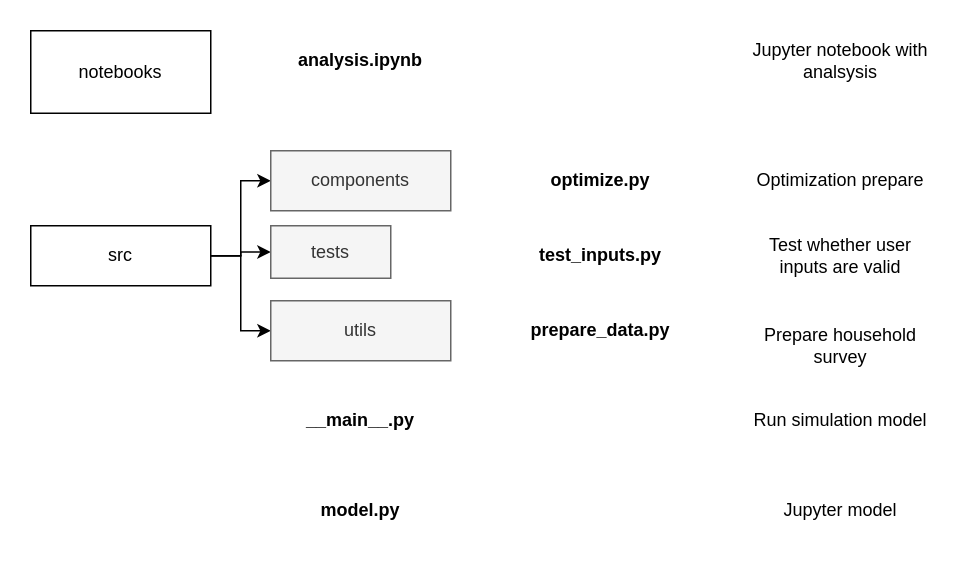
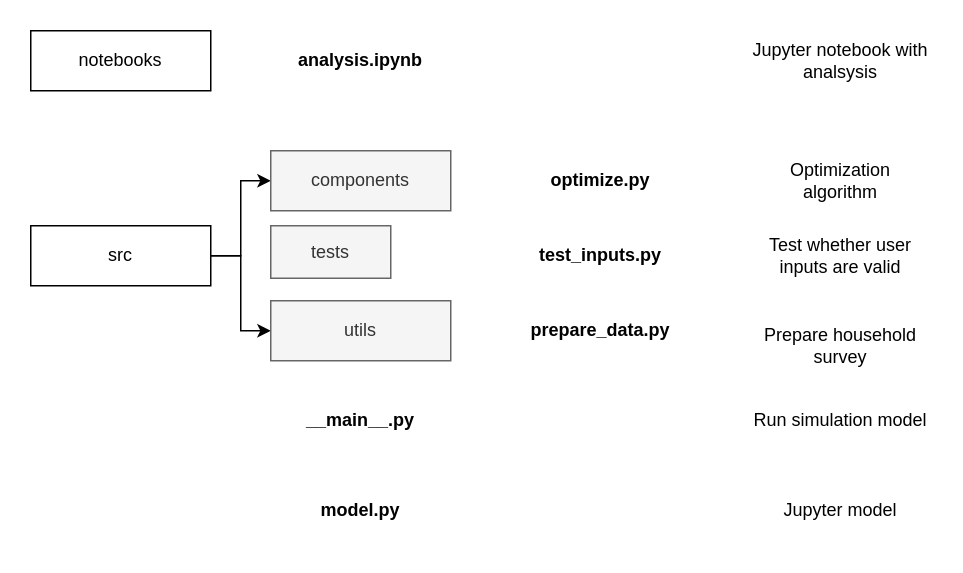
node "notebooks": size 180x83 -> 180x60
node "Optimization prepare": label "Optimization prepare" -> "Optimization algorithm"
edge "src" -> "tests": removed
